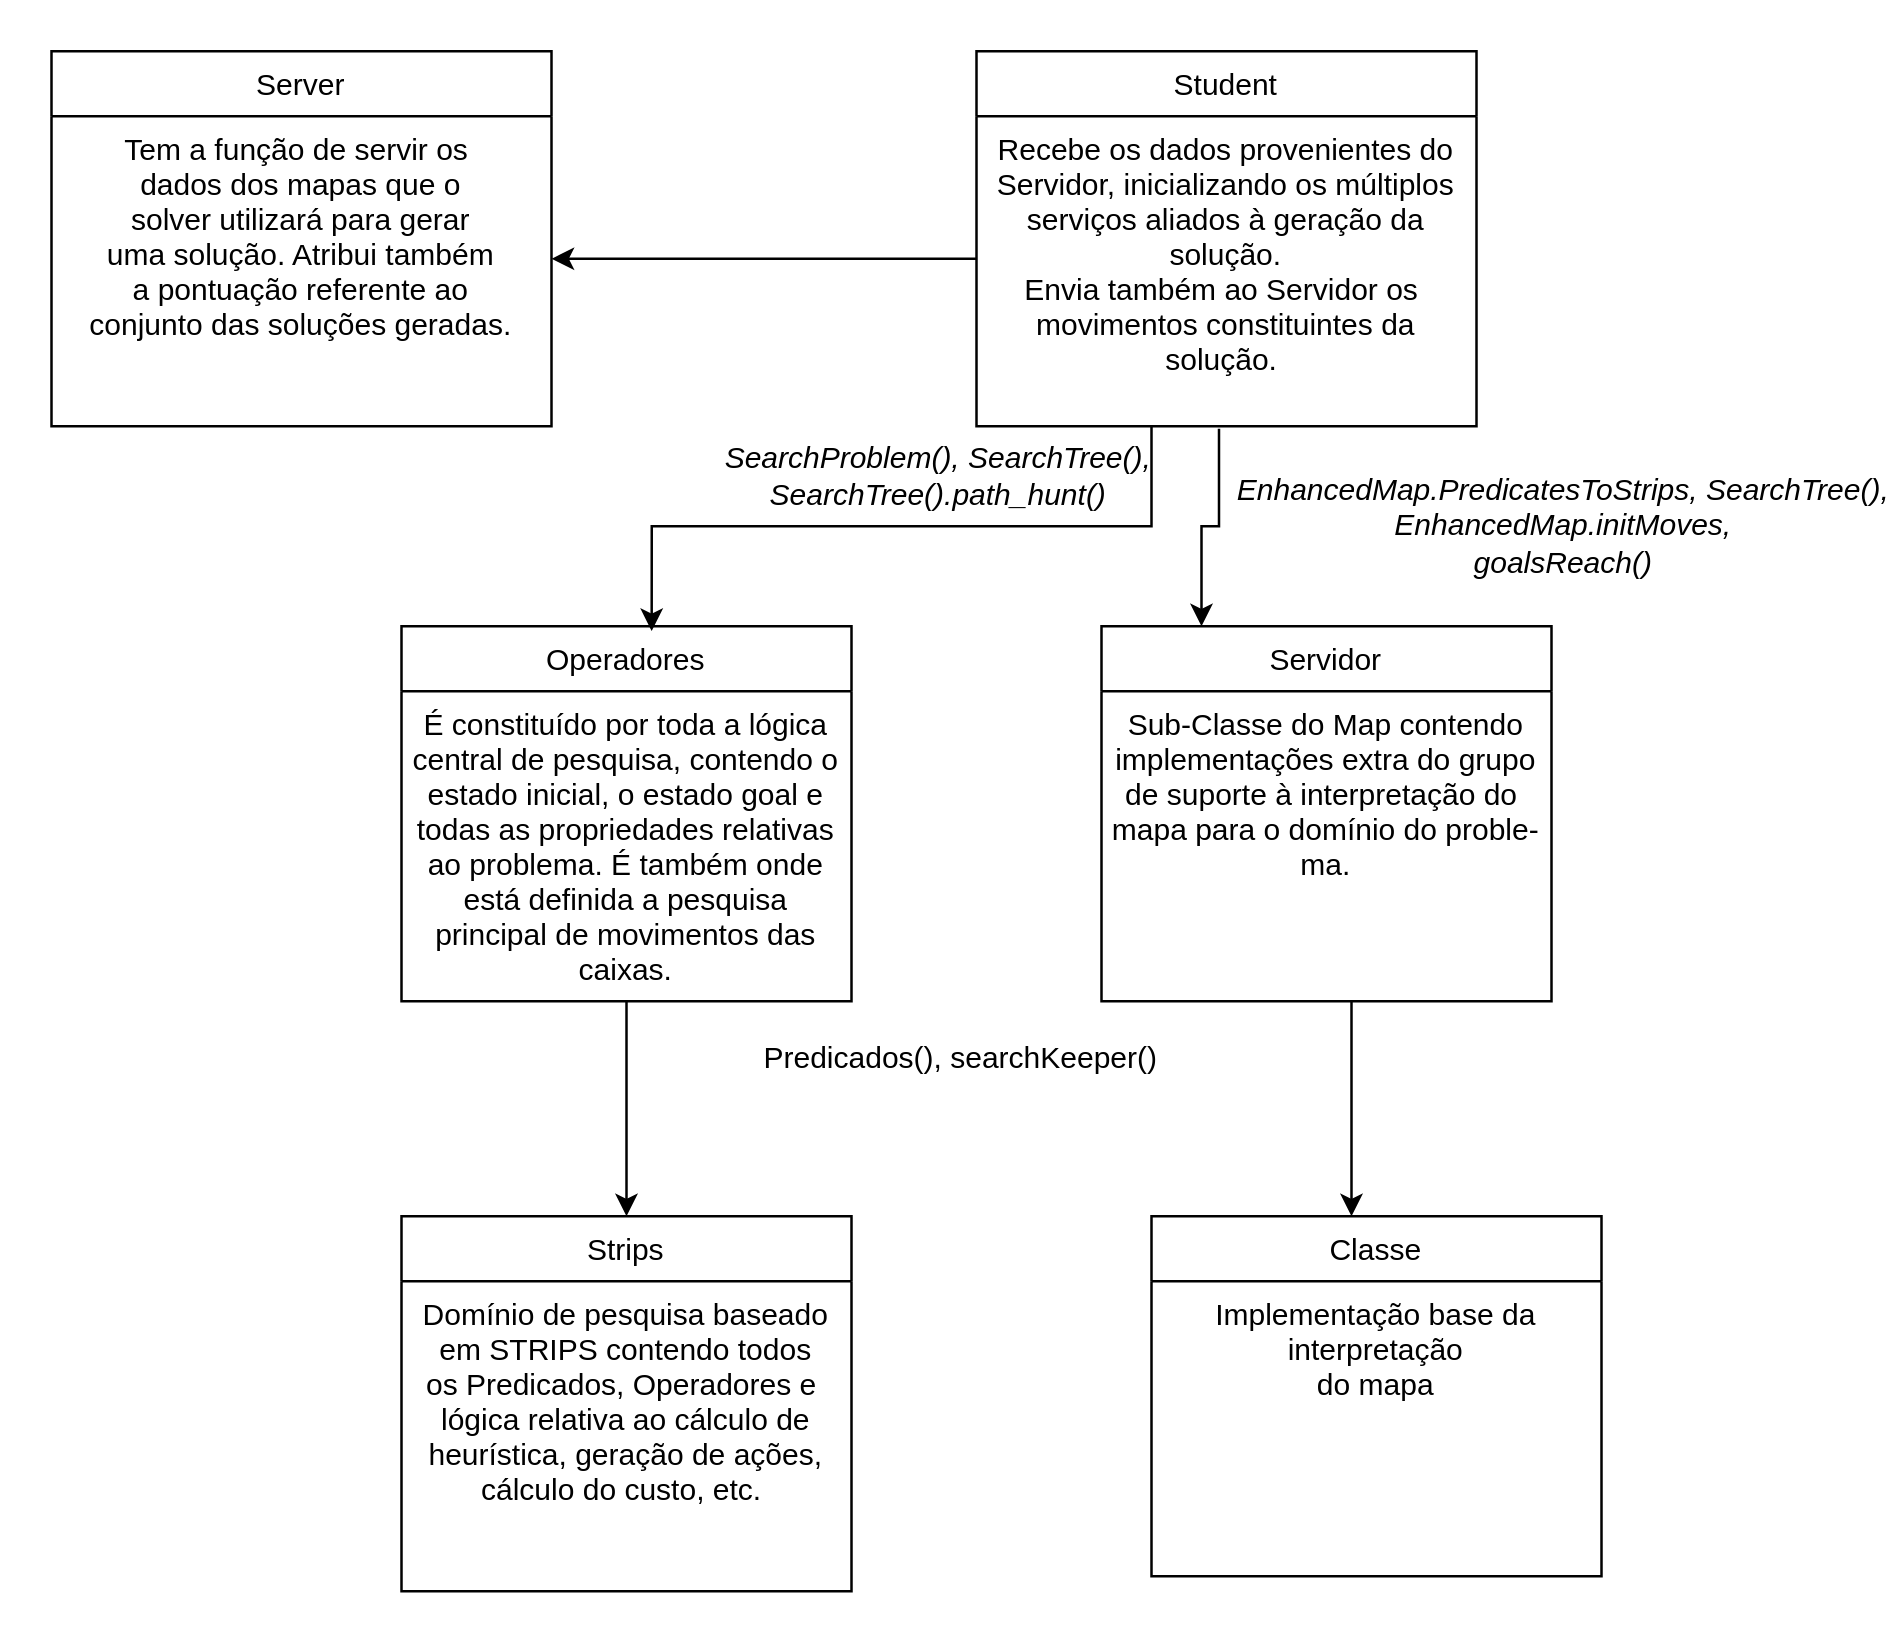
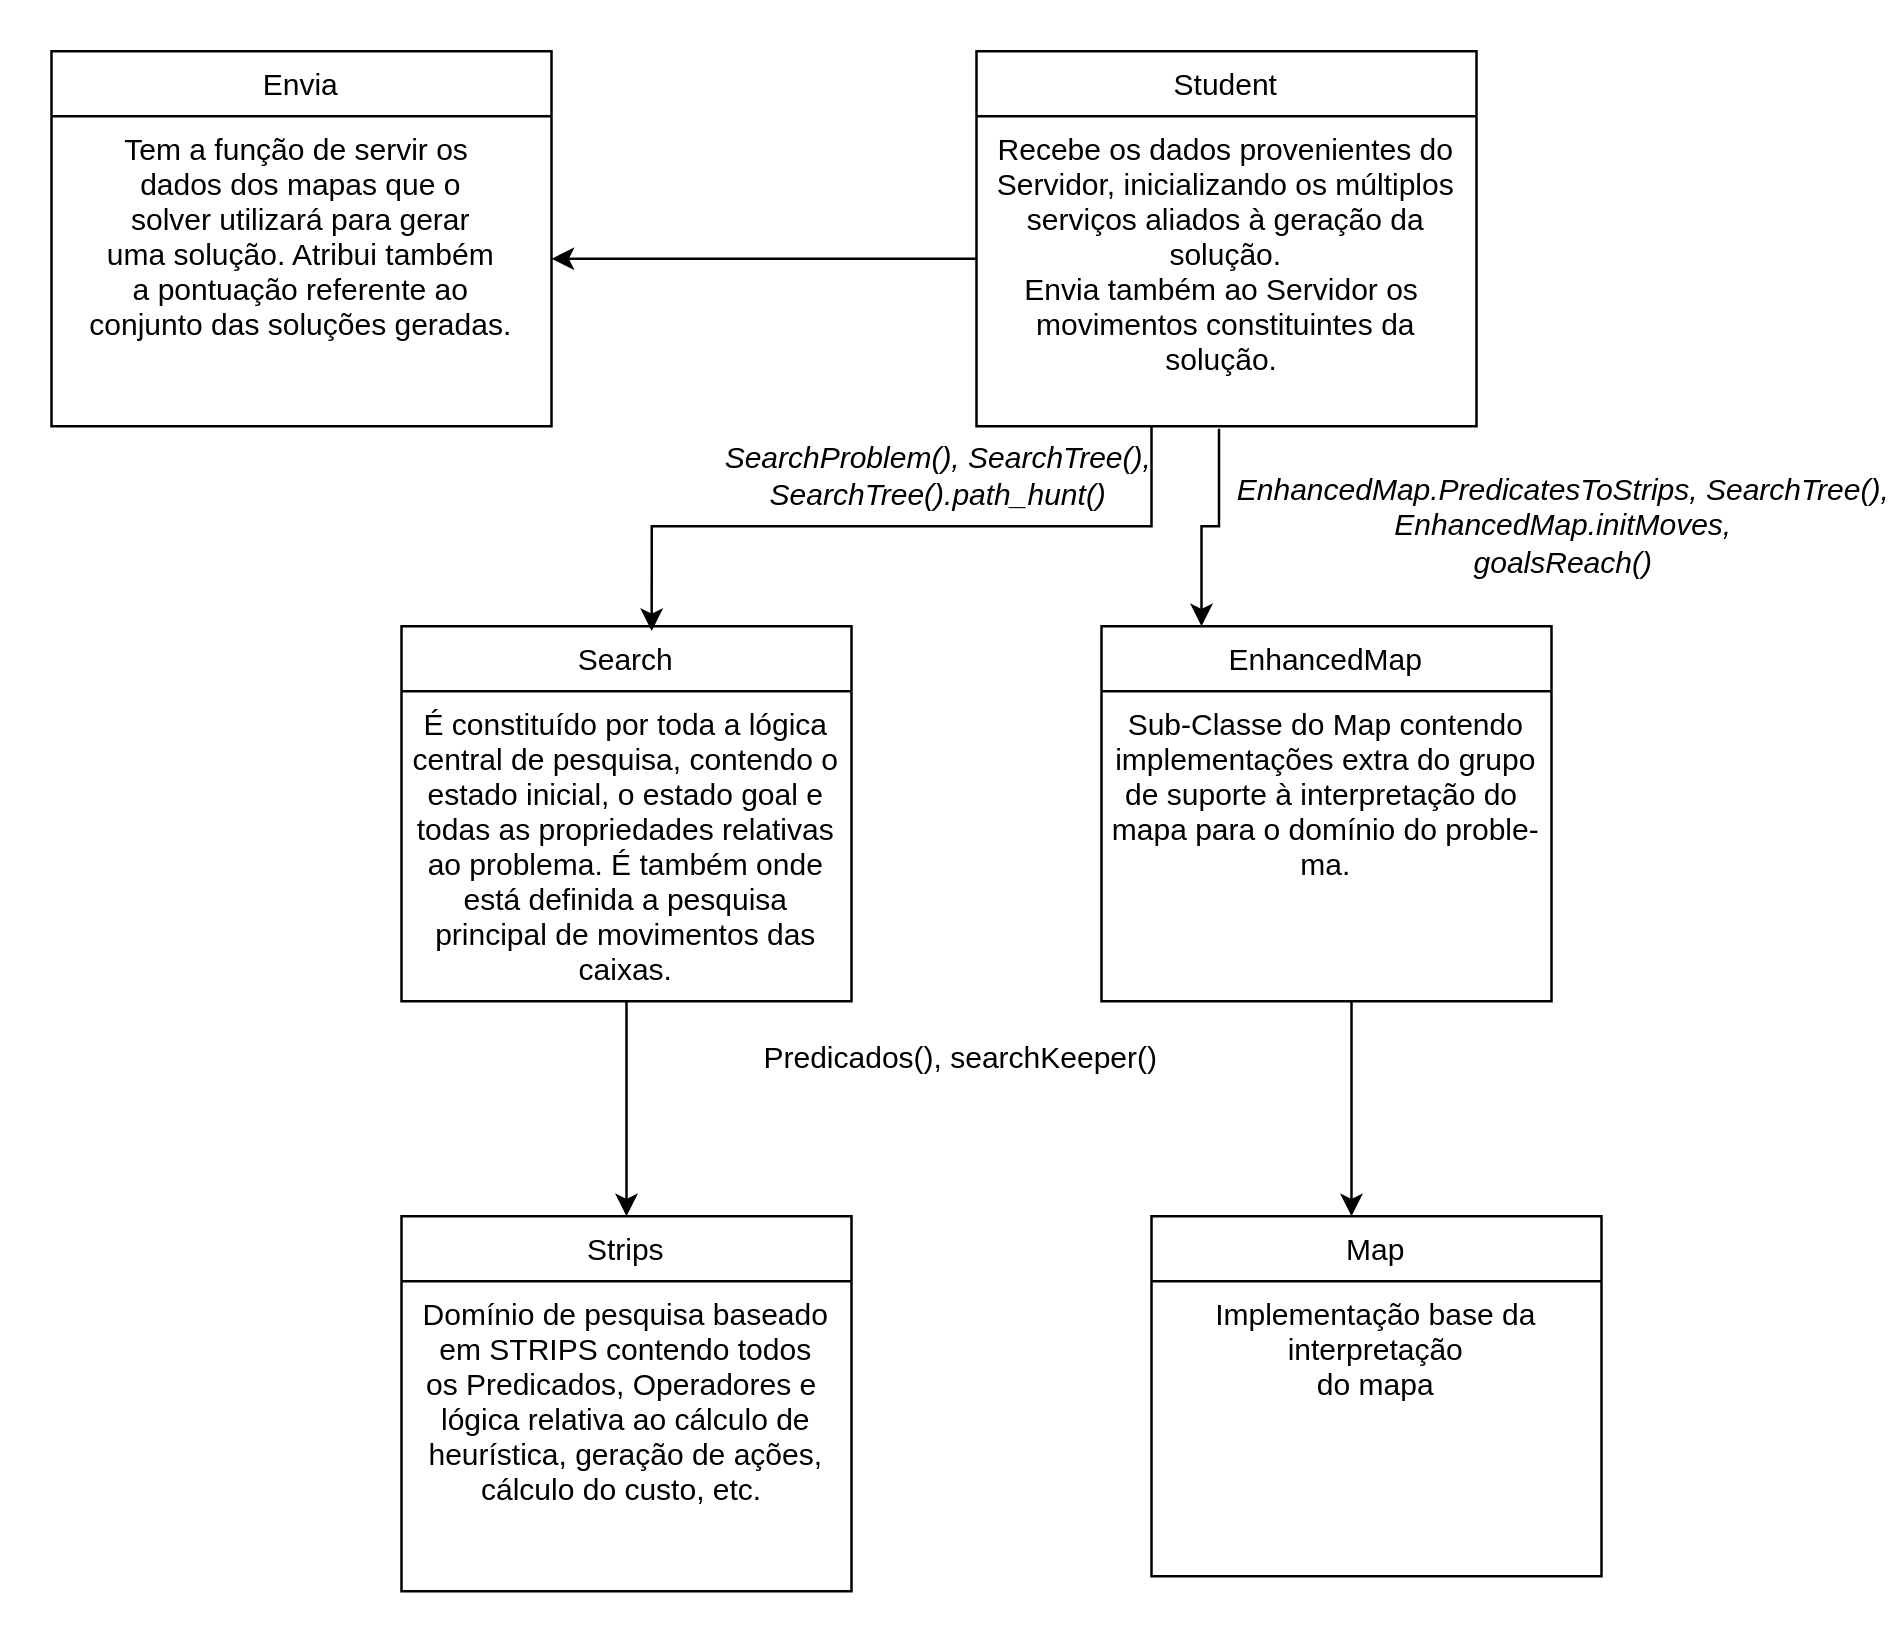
node "Server": label "Server" -> "Envia"
node "Operadores": label "Operadores" -> "Search"
node "Servidor": label "Servidor" -> "EnhancedMap"
node "Classe": label "Classe" -> "Map"
